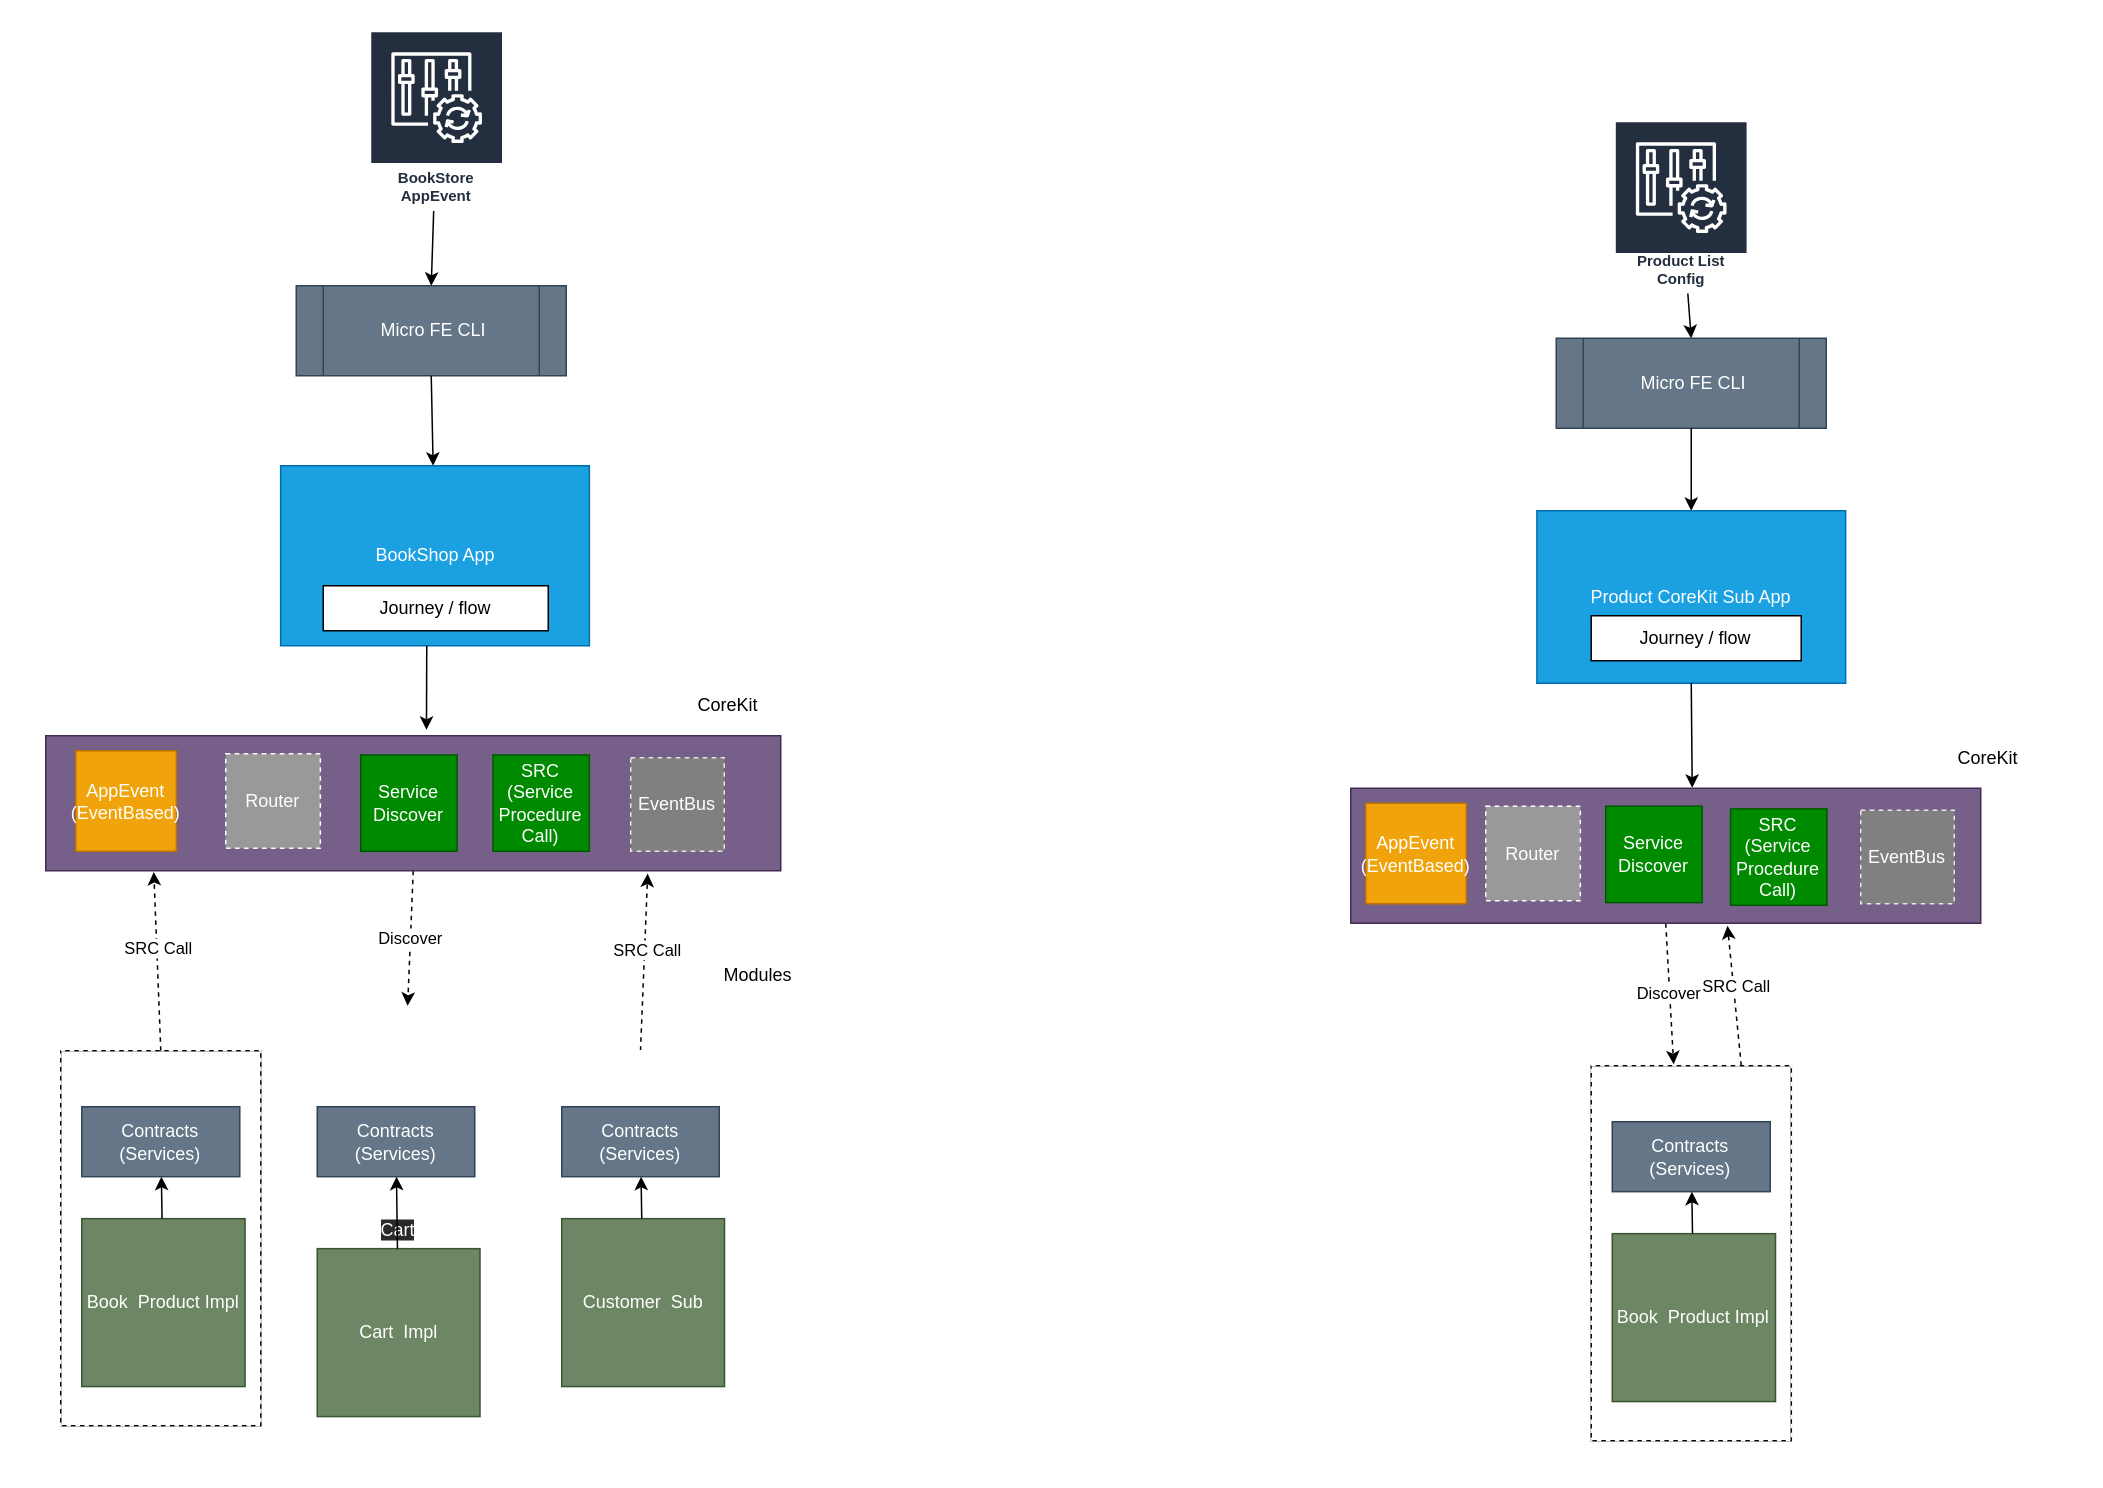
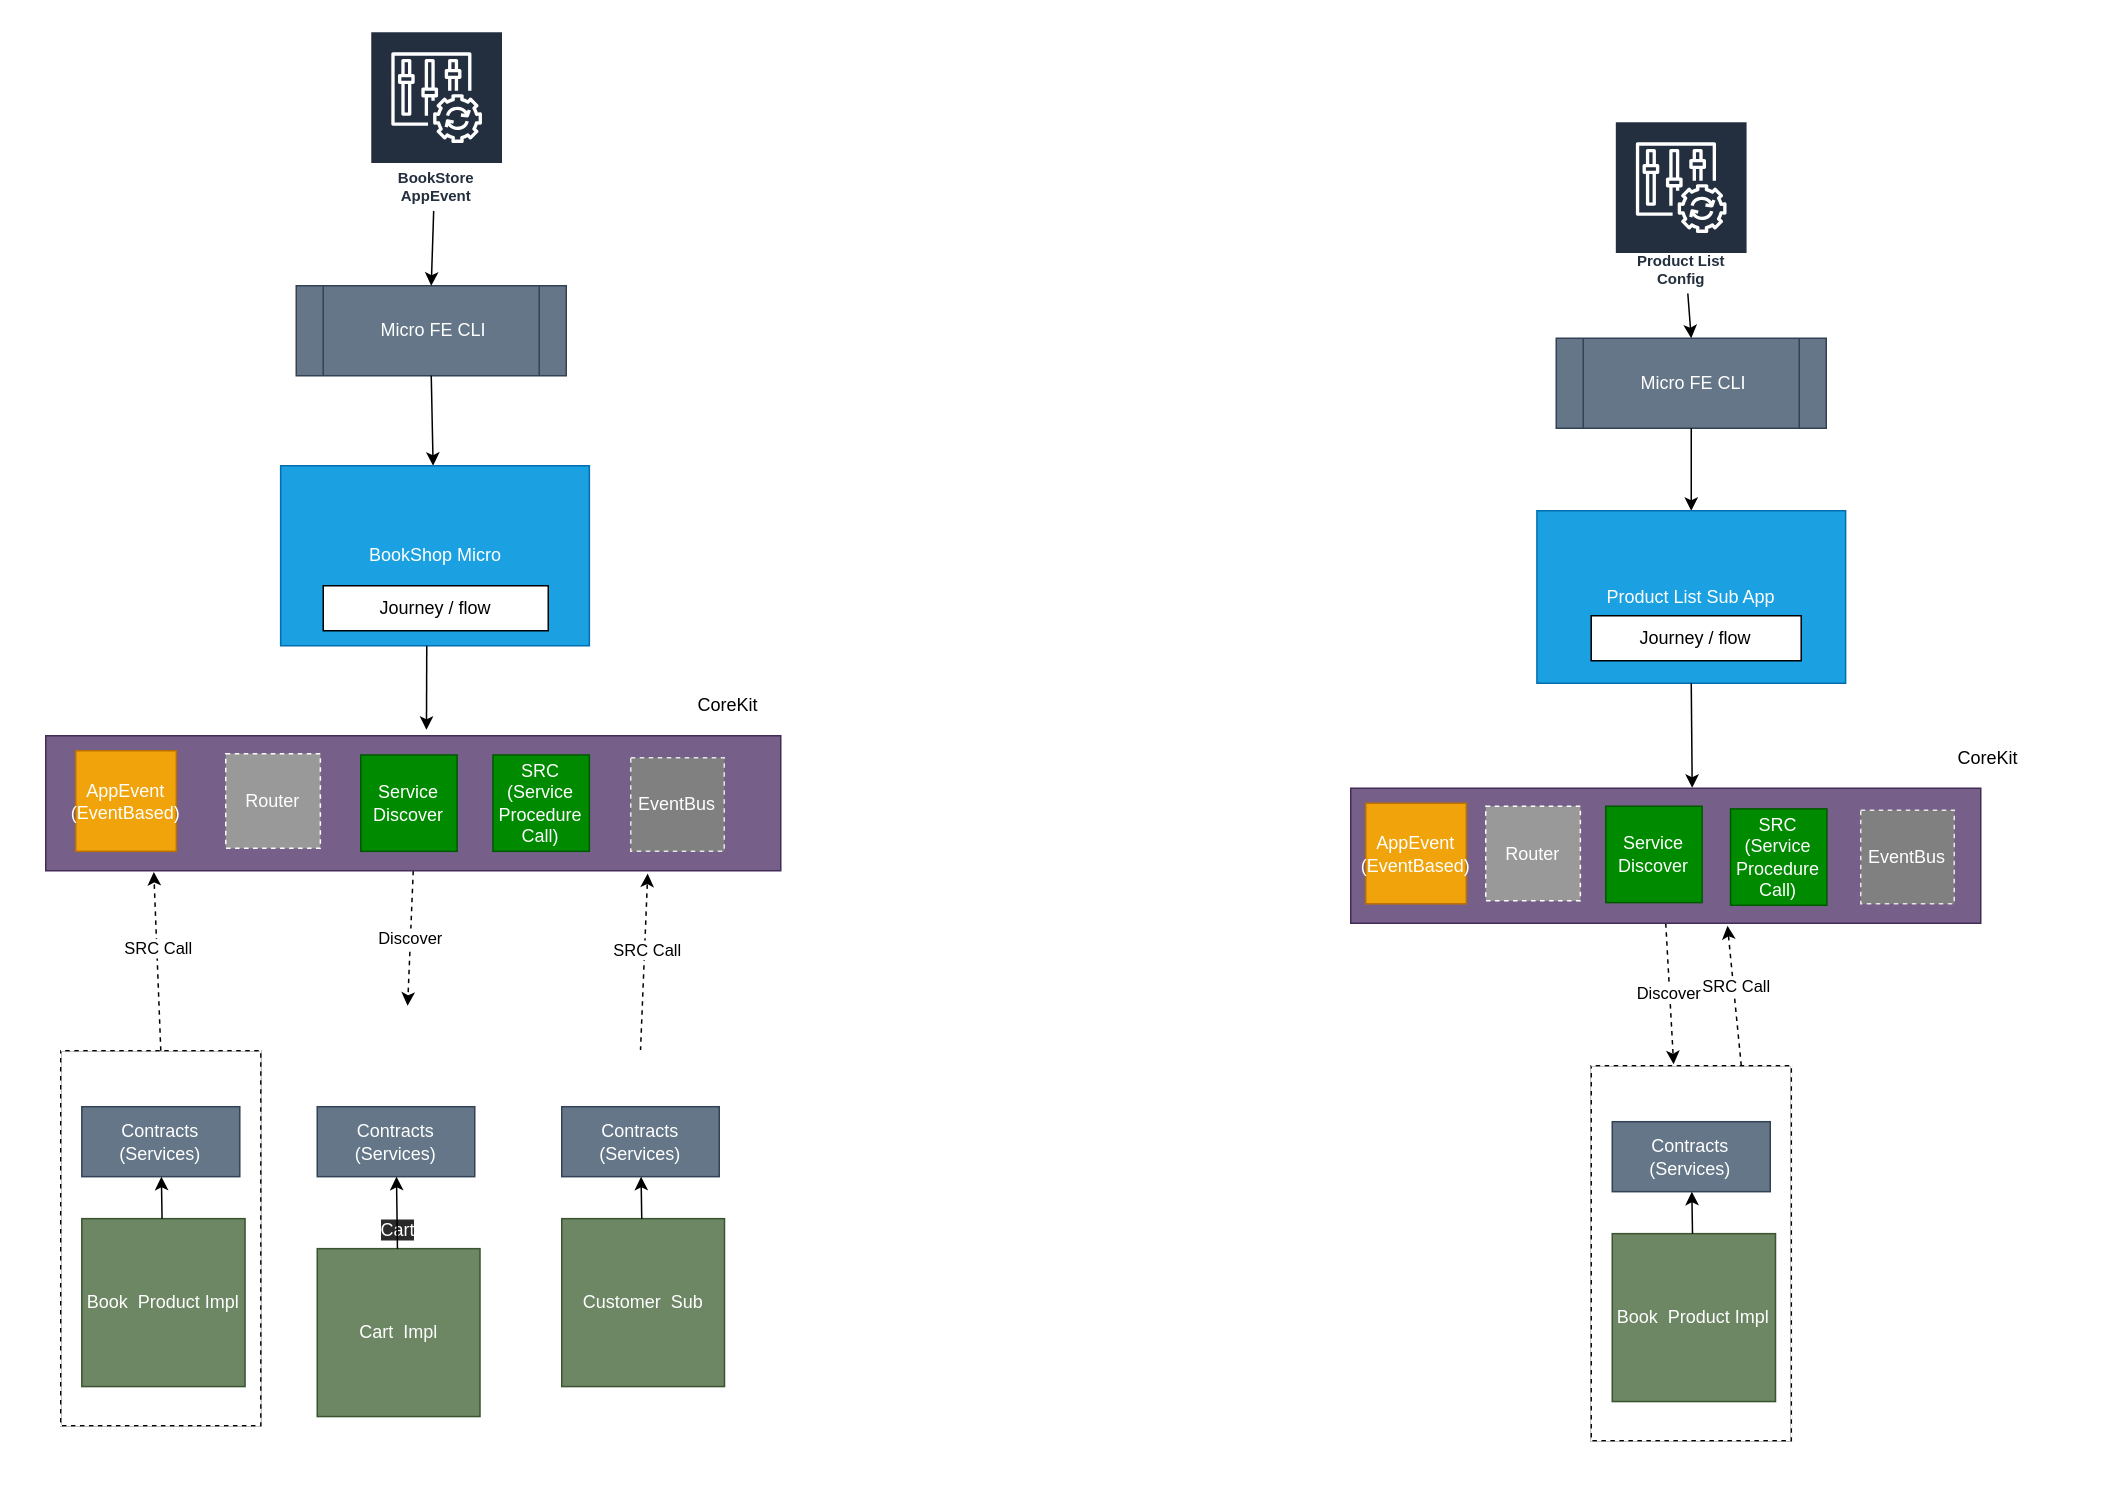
node "BookShop App": label "BookShop App" -> "BookShop Micro"
node "Product CoreKit Sub App": label "Product CoreKit Sub App" -> "Product List Sub App"
node "Modules": removed
